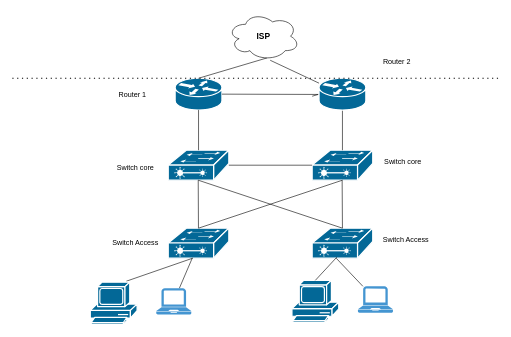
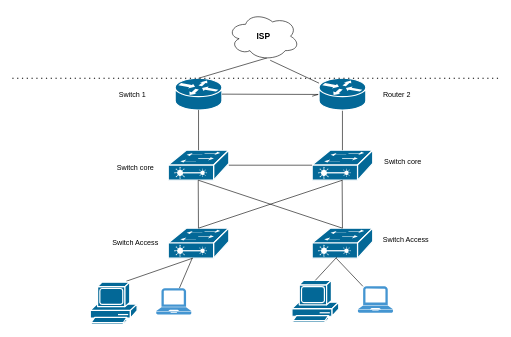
node "Router 2": moved (397, 61) -> (397, 94)
node "Router 1": label "Router 1" -> "Switch 1"
